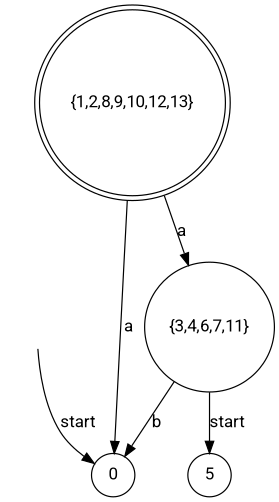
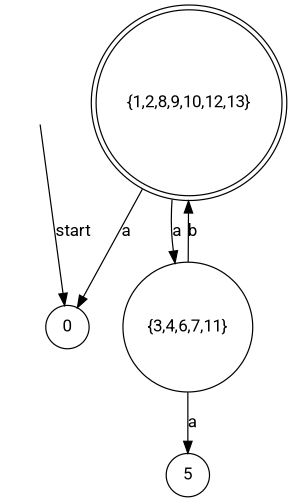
edge "{3,4,6,7,11}" -> "0": now "{3,4,6,7,11}" -> "{1,2,8,9,10,12,13}"
edge "{3,4,6,7,11}" -> "5": label "start" -> "a"
